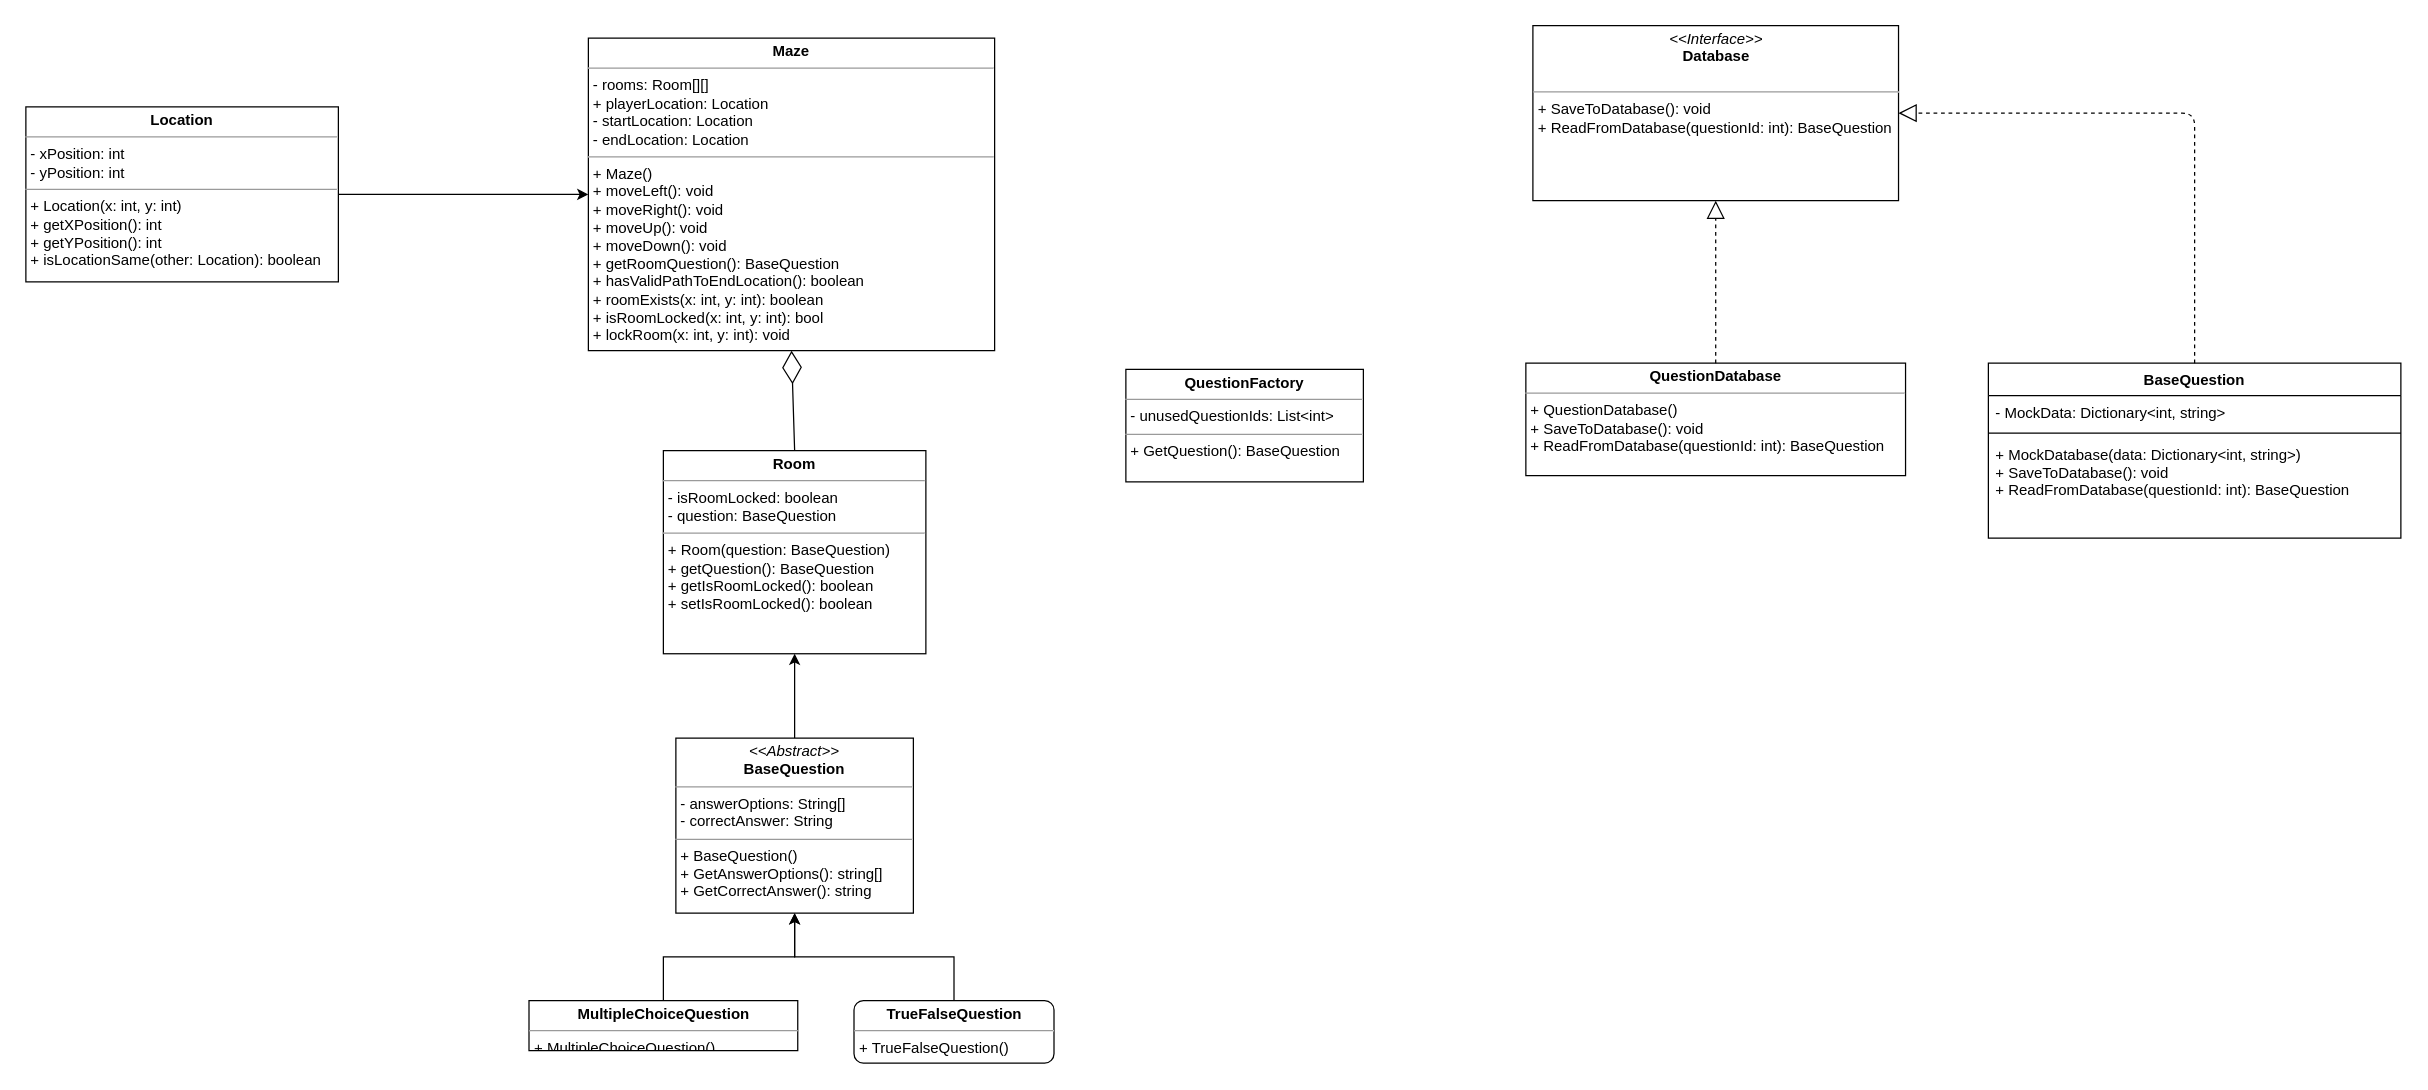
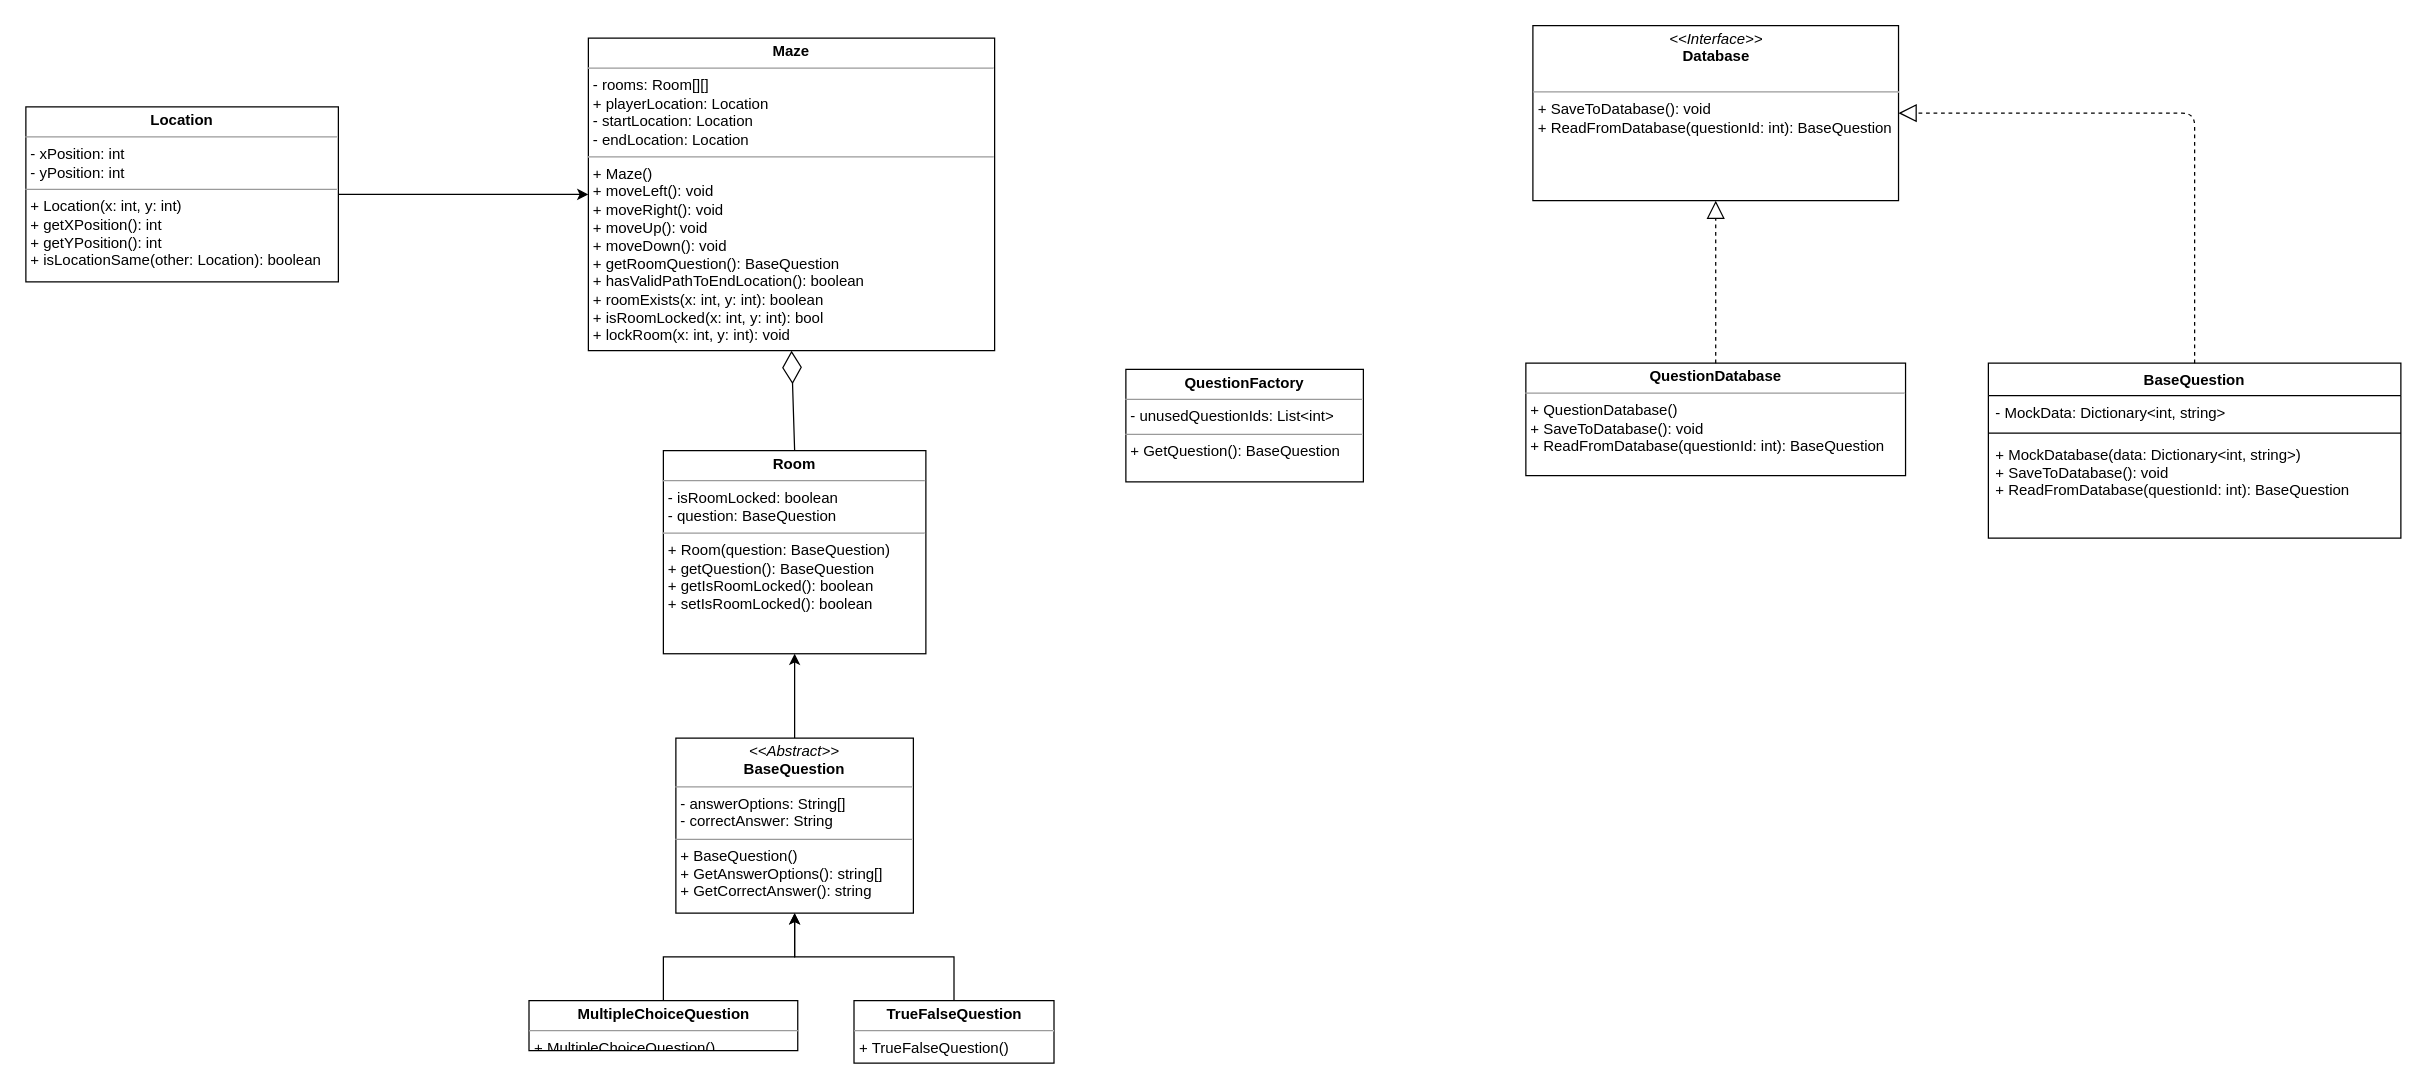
node "TrueFalseQuestion + TrueFalseQuestion()": shape rounded rectangle -> rectangle
